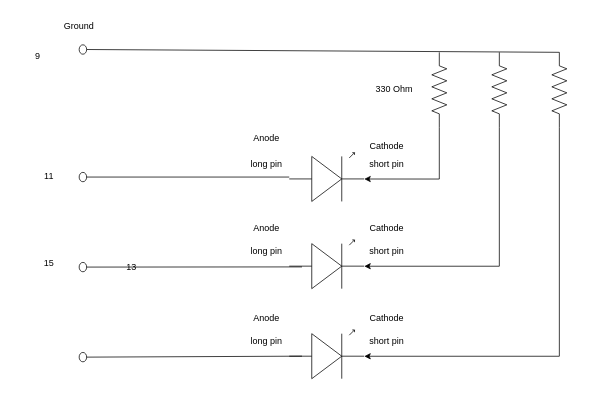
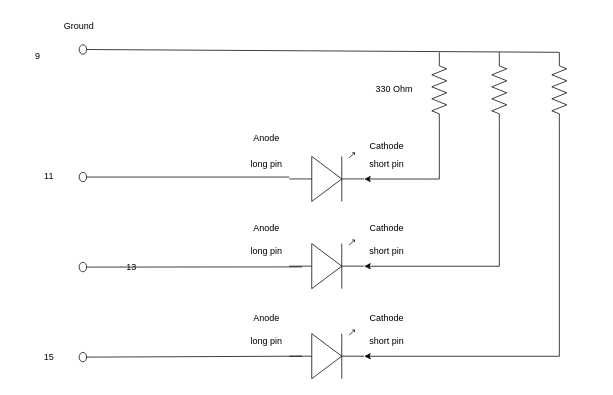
node "15": moved (49, 263) -> (49, 357)
